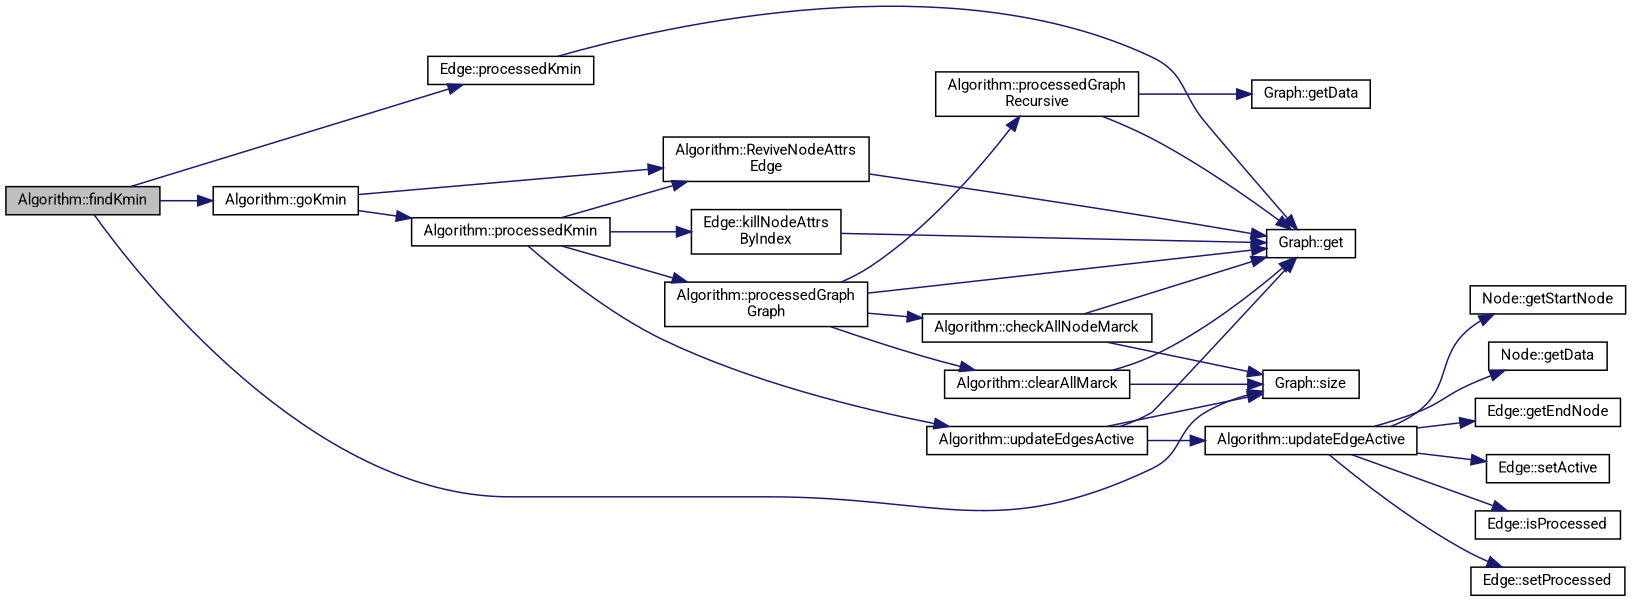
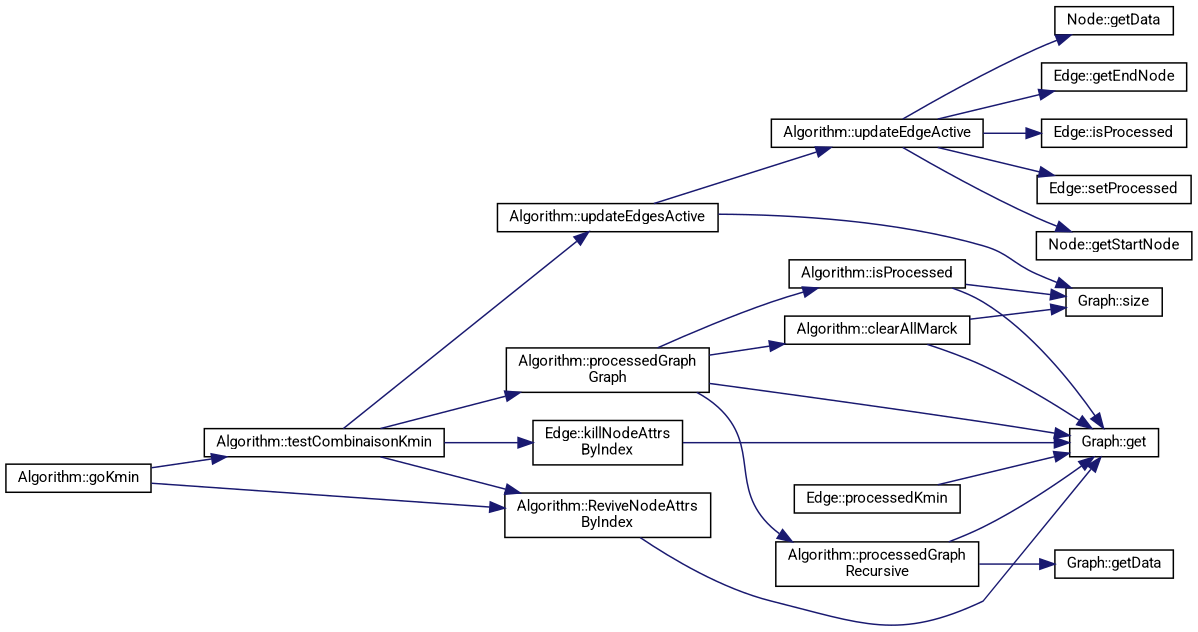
node "Algorithm::ReviveNodeAttrs Edge": label "Algorithm::ReviveNodeAttrs Edge" -> "Algorithm::ReviveNodeAttrs ByIndex"
node "Algorithm::findKmin": removed
node "Algorithm::processedKmin": label "Algorithm::processedKmin" -> "Algorithm::testCombinaisonKmin"
node "Algorithm::checkAllNodeMarck": label "Algorithm::checkAllNodeMarck" -> "Algorithm::isProcessed"
edge "Algorithm::updateEdgesActive" -> "Graph::get": removed
node "Edge::setActive": removed
